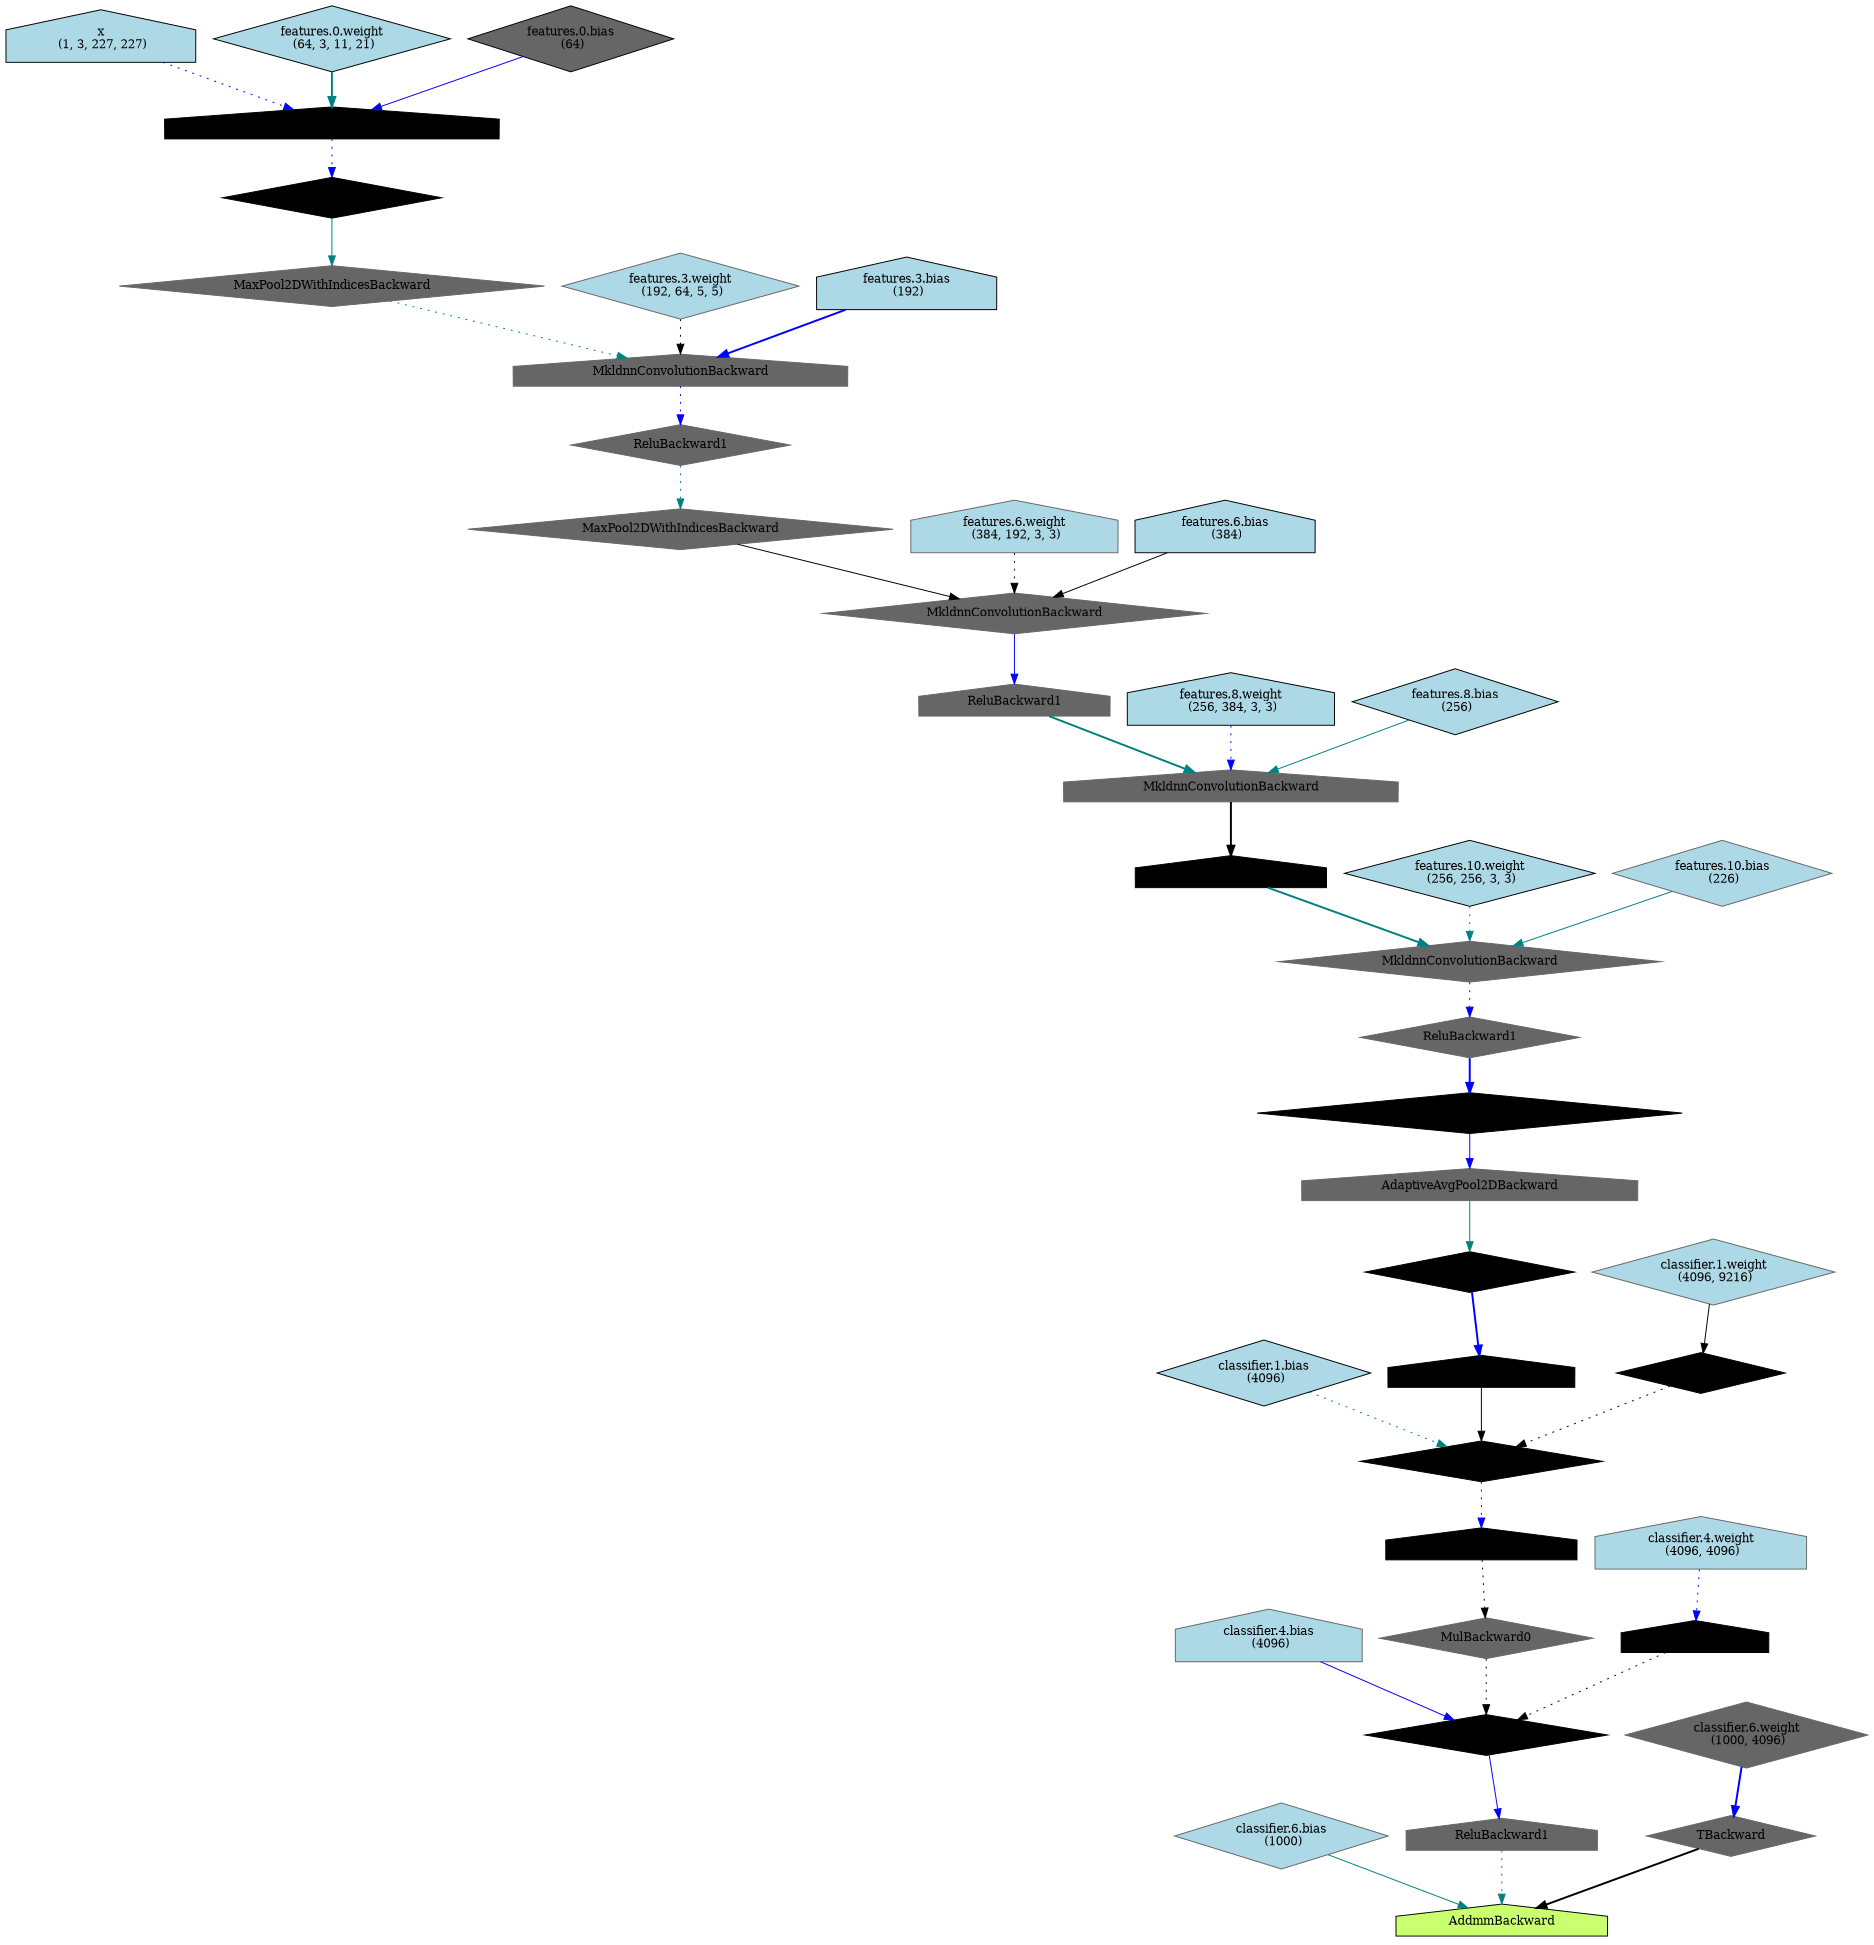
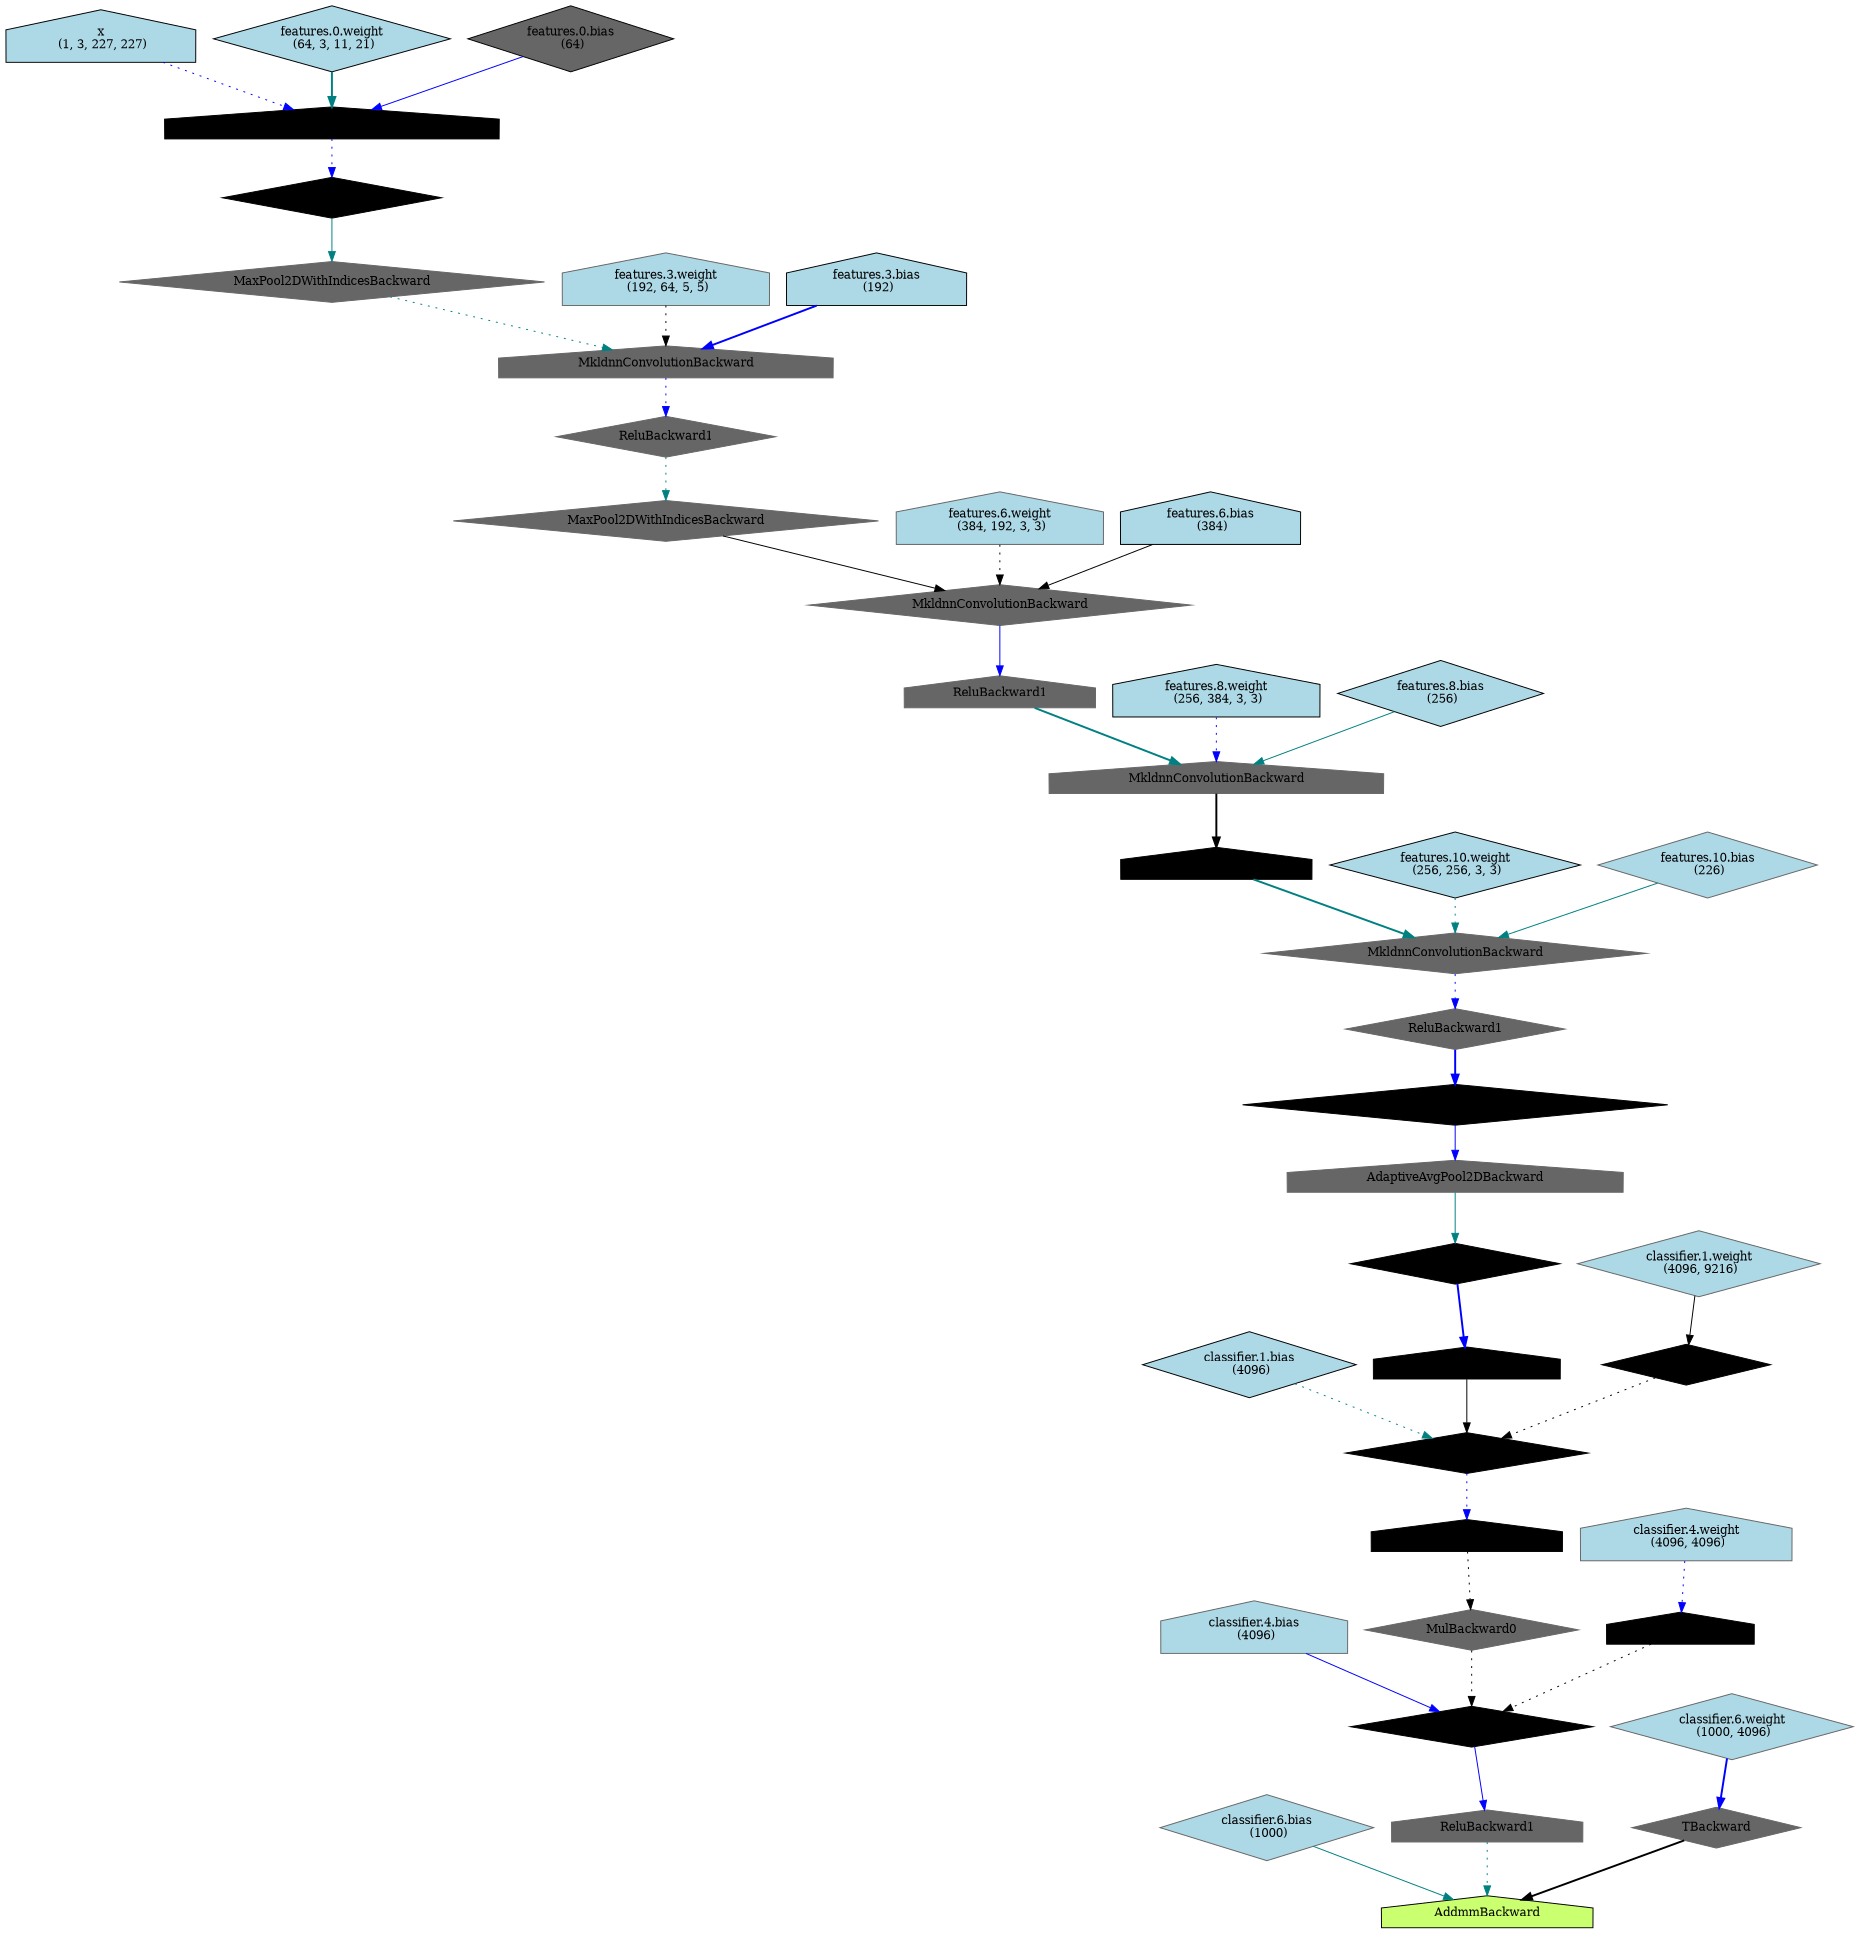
node "features.3.weight (192, 64, 5, 5)": shape diamond -> house
node "classifier.6.weight (1000, 4096)": fillcolor gray40 -> lightblue
